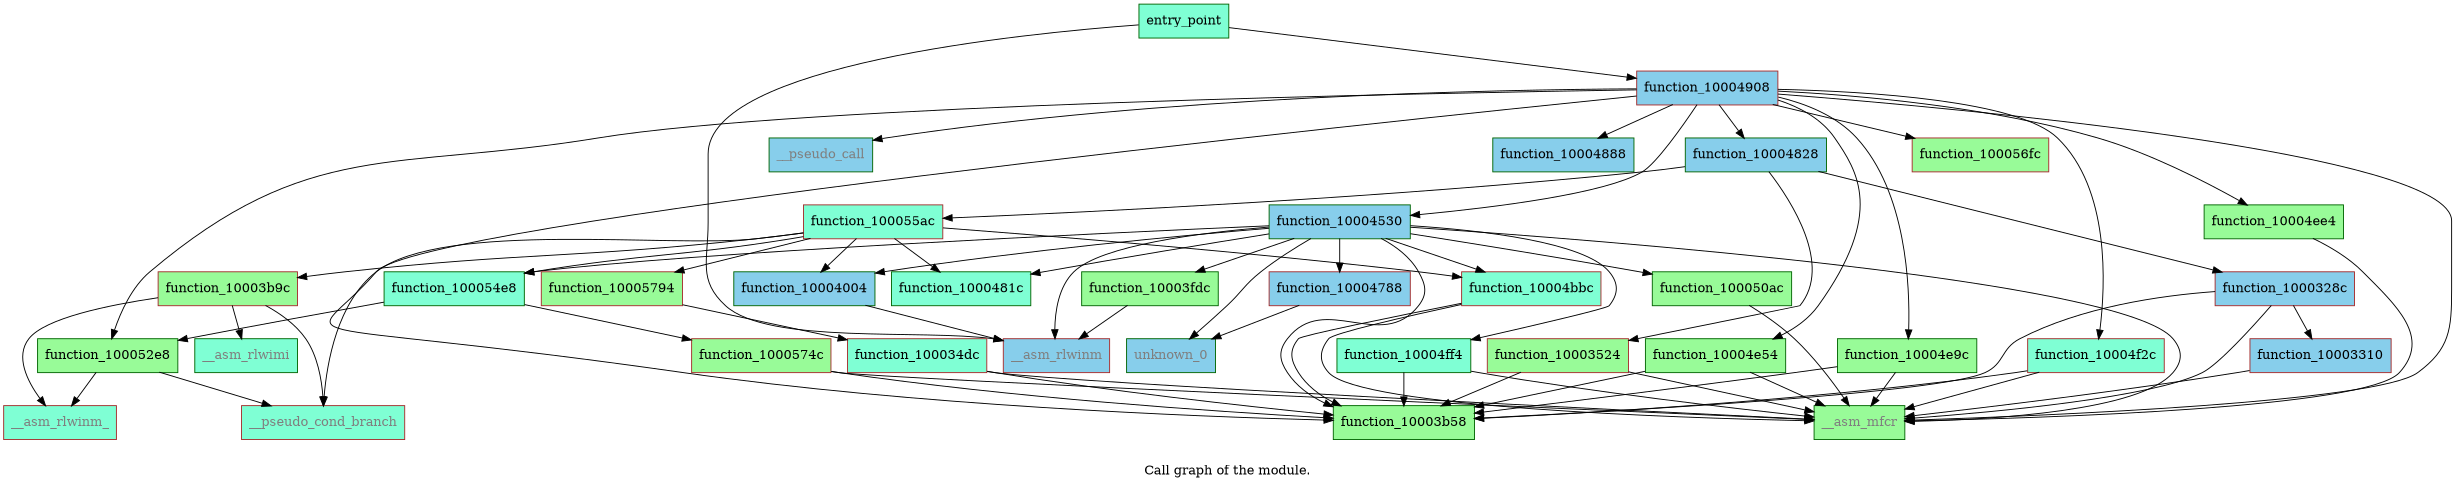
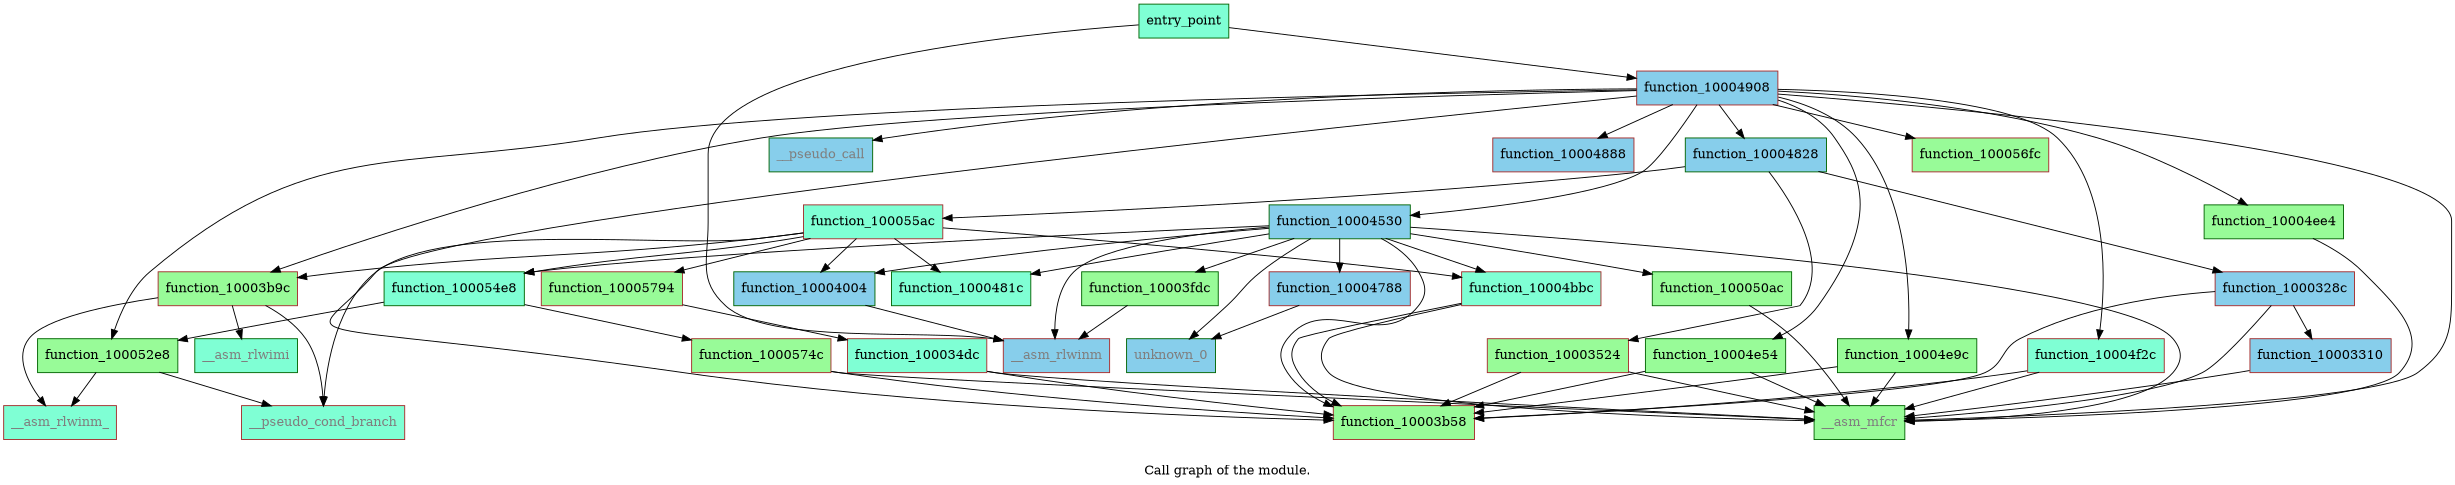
edge "function_10004908" -> "function_10003b9c": added
node "function_10004888": color darkgreen -> brown
node "function_10004ff4": removed
node "function_10003b58": color darkgreen -> brown
